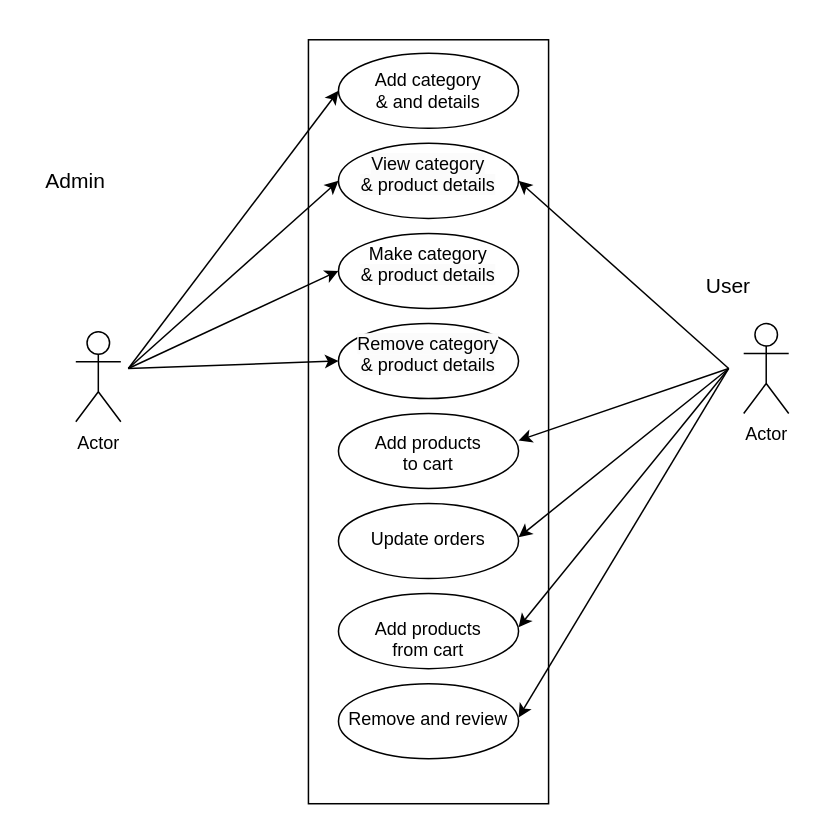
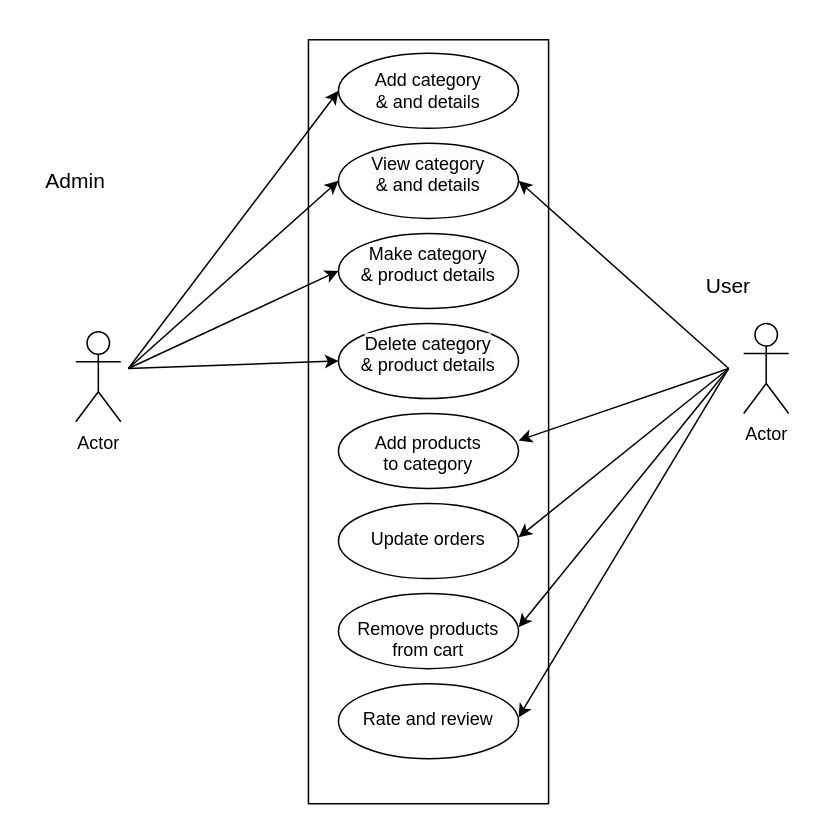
node "View category& product details": label "View category& product details" -> "View category& and details"
node "Remove category& product details": label "Remove category& product details" -> "Delete category& product details"
node "Add products to cart": label "Add products to cart" -> "Add products to category"
node "Add products from cart": label "Add products from cart" -> "Remove products from cart"
node "Remove and review": label "Remove and review" -> "Rate and review"
